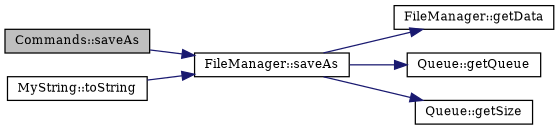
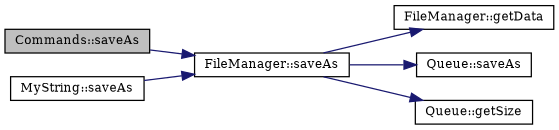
node "Queue::getQueue": label "Queue::getQueue" -> "Queue::saveAs"
node "MyString::toString": label "MyString::toString" -> "MyString::saveAs"
